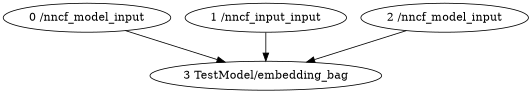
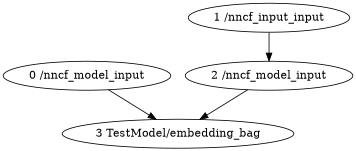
edge "1 /nncf_input_input" -> "3 TestModel/embedding_bag": now "1 /nncf_input_input" -> "2 /nncf_model_input"
